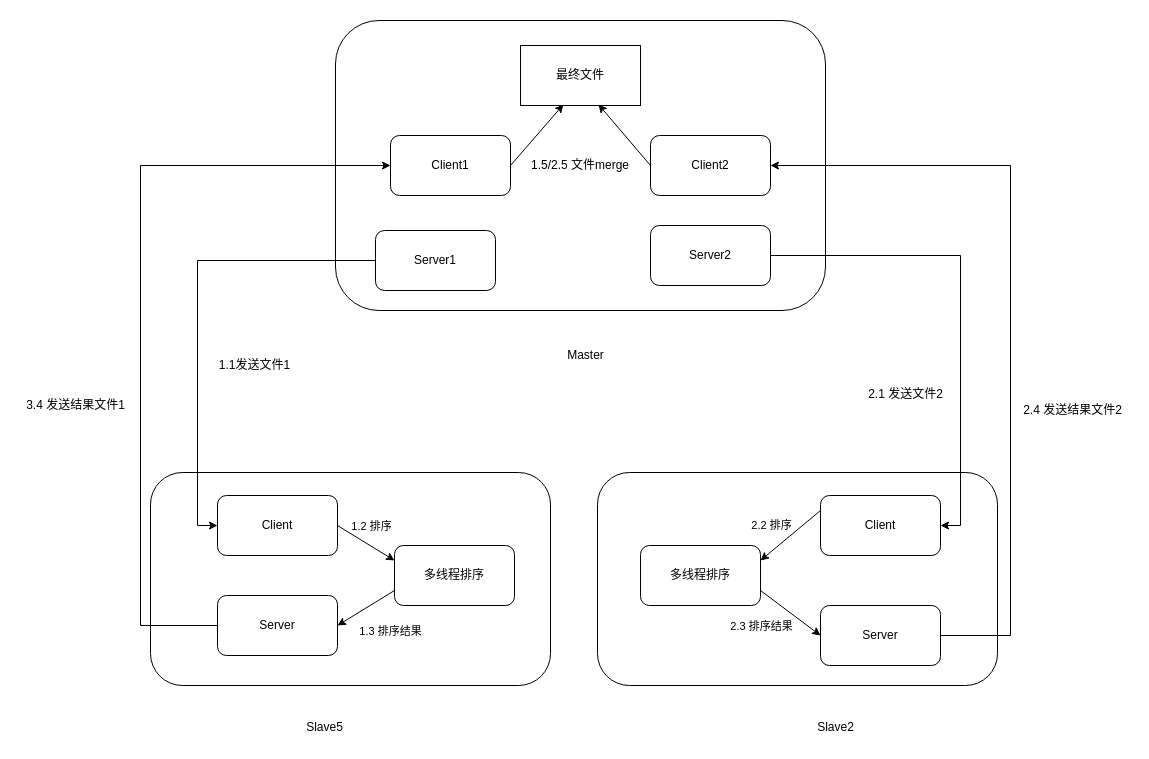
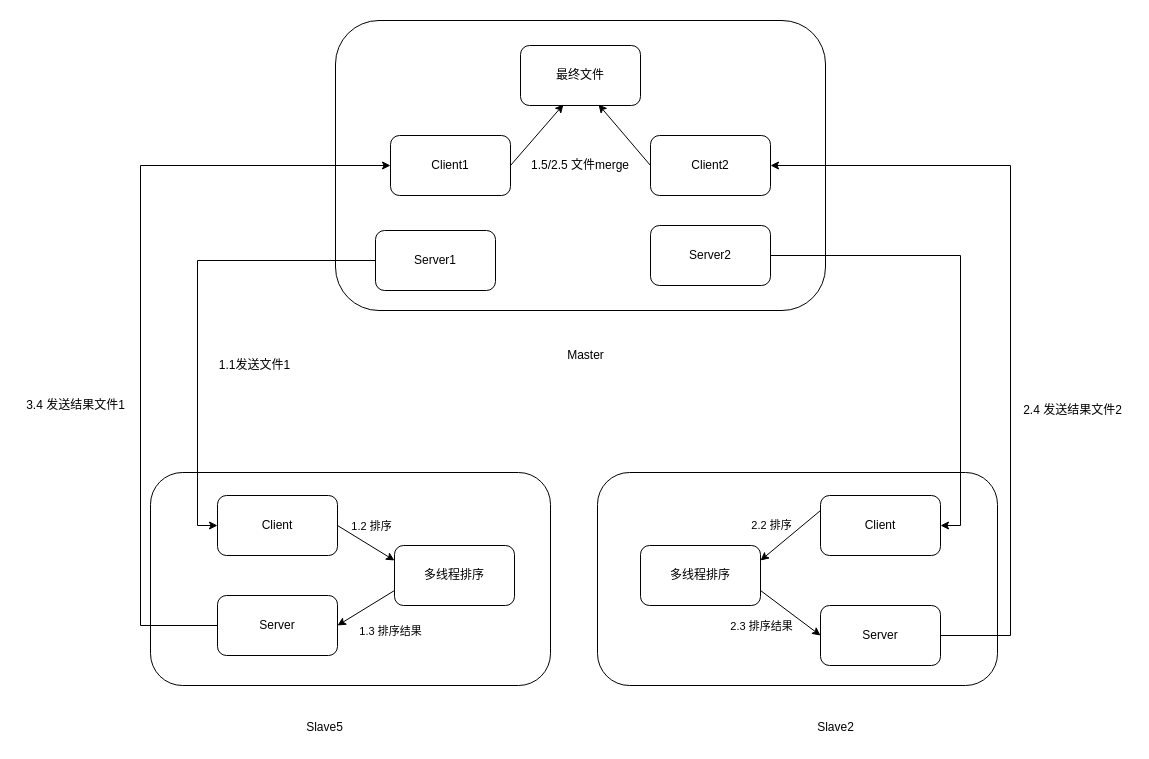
node "最终文件": shape rectangle -> rounded rectangle
node "2.1 发送文件2": removed
